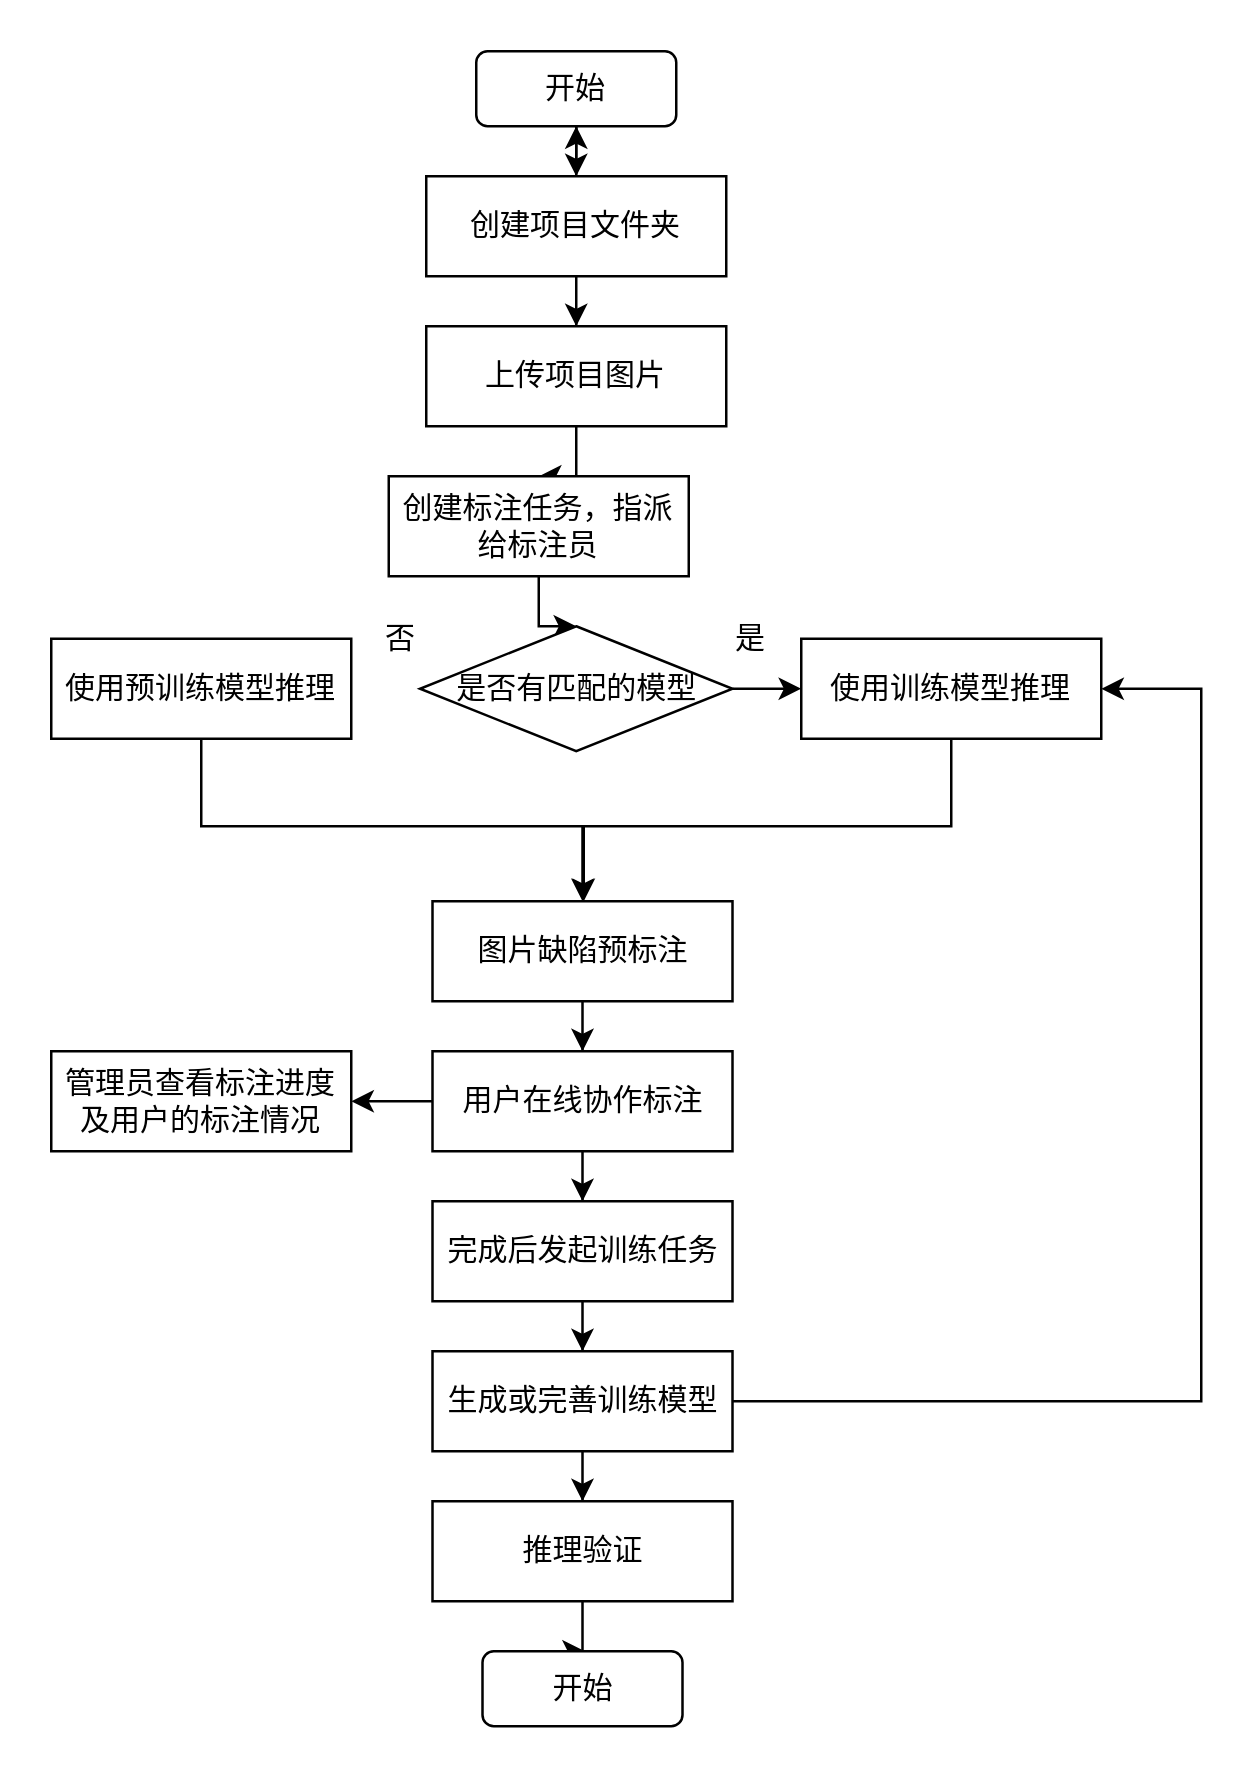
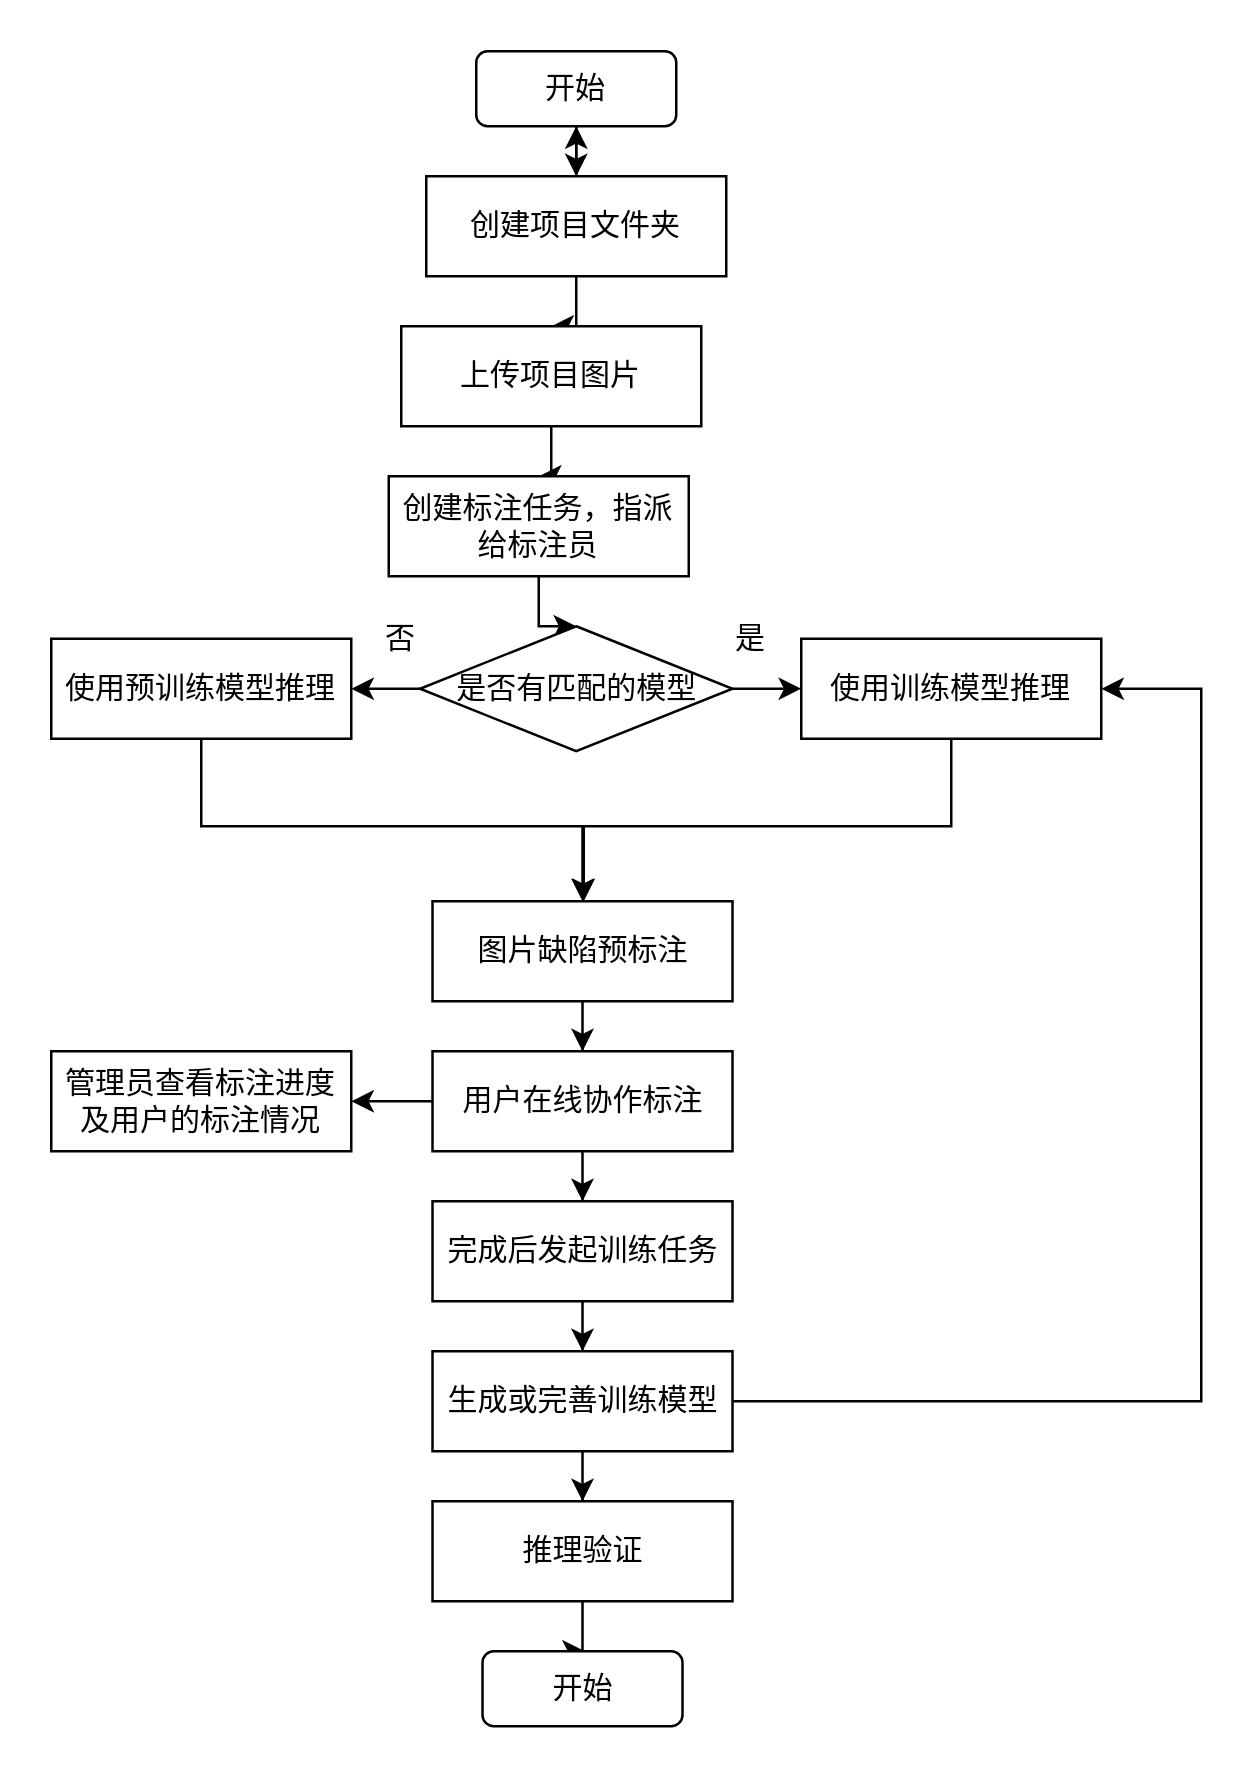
node "上传项目图片": moved (576, 376) -> (551, 376)
edge "是否有匹配的模型" -> "使用预训练模型推理": added
